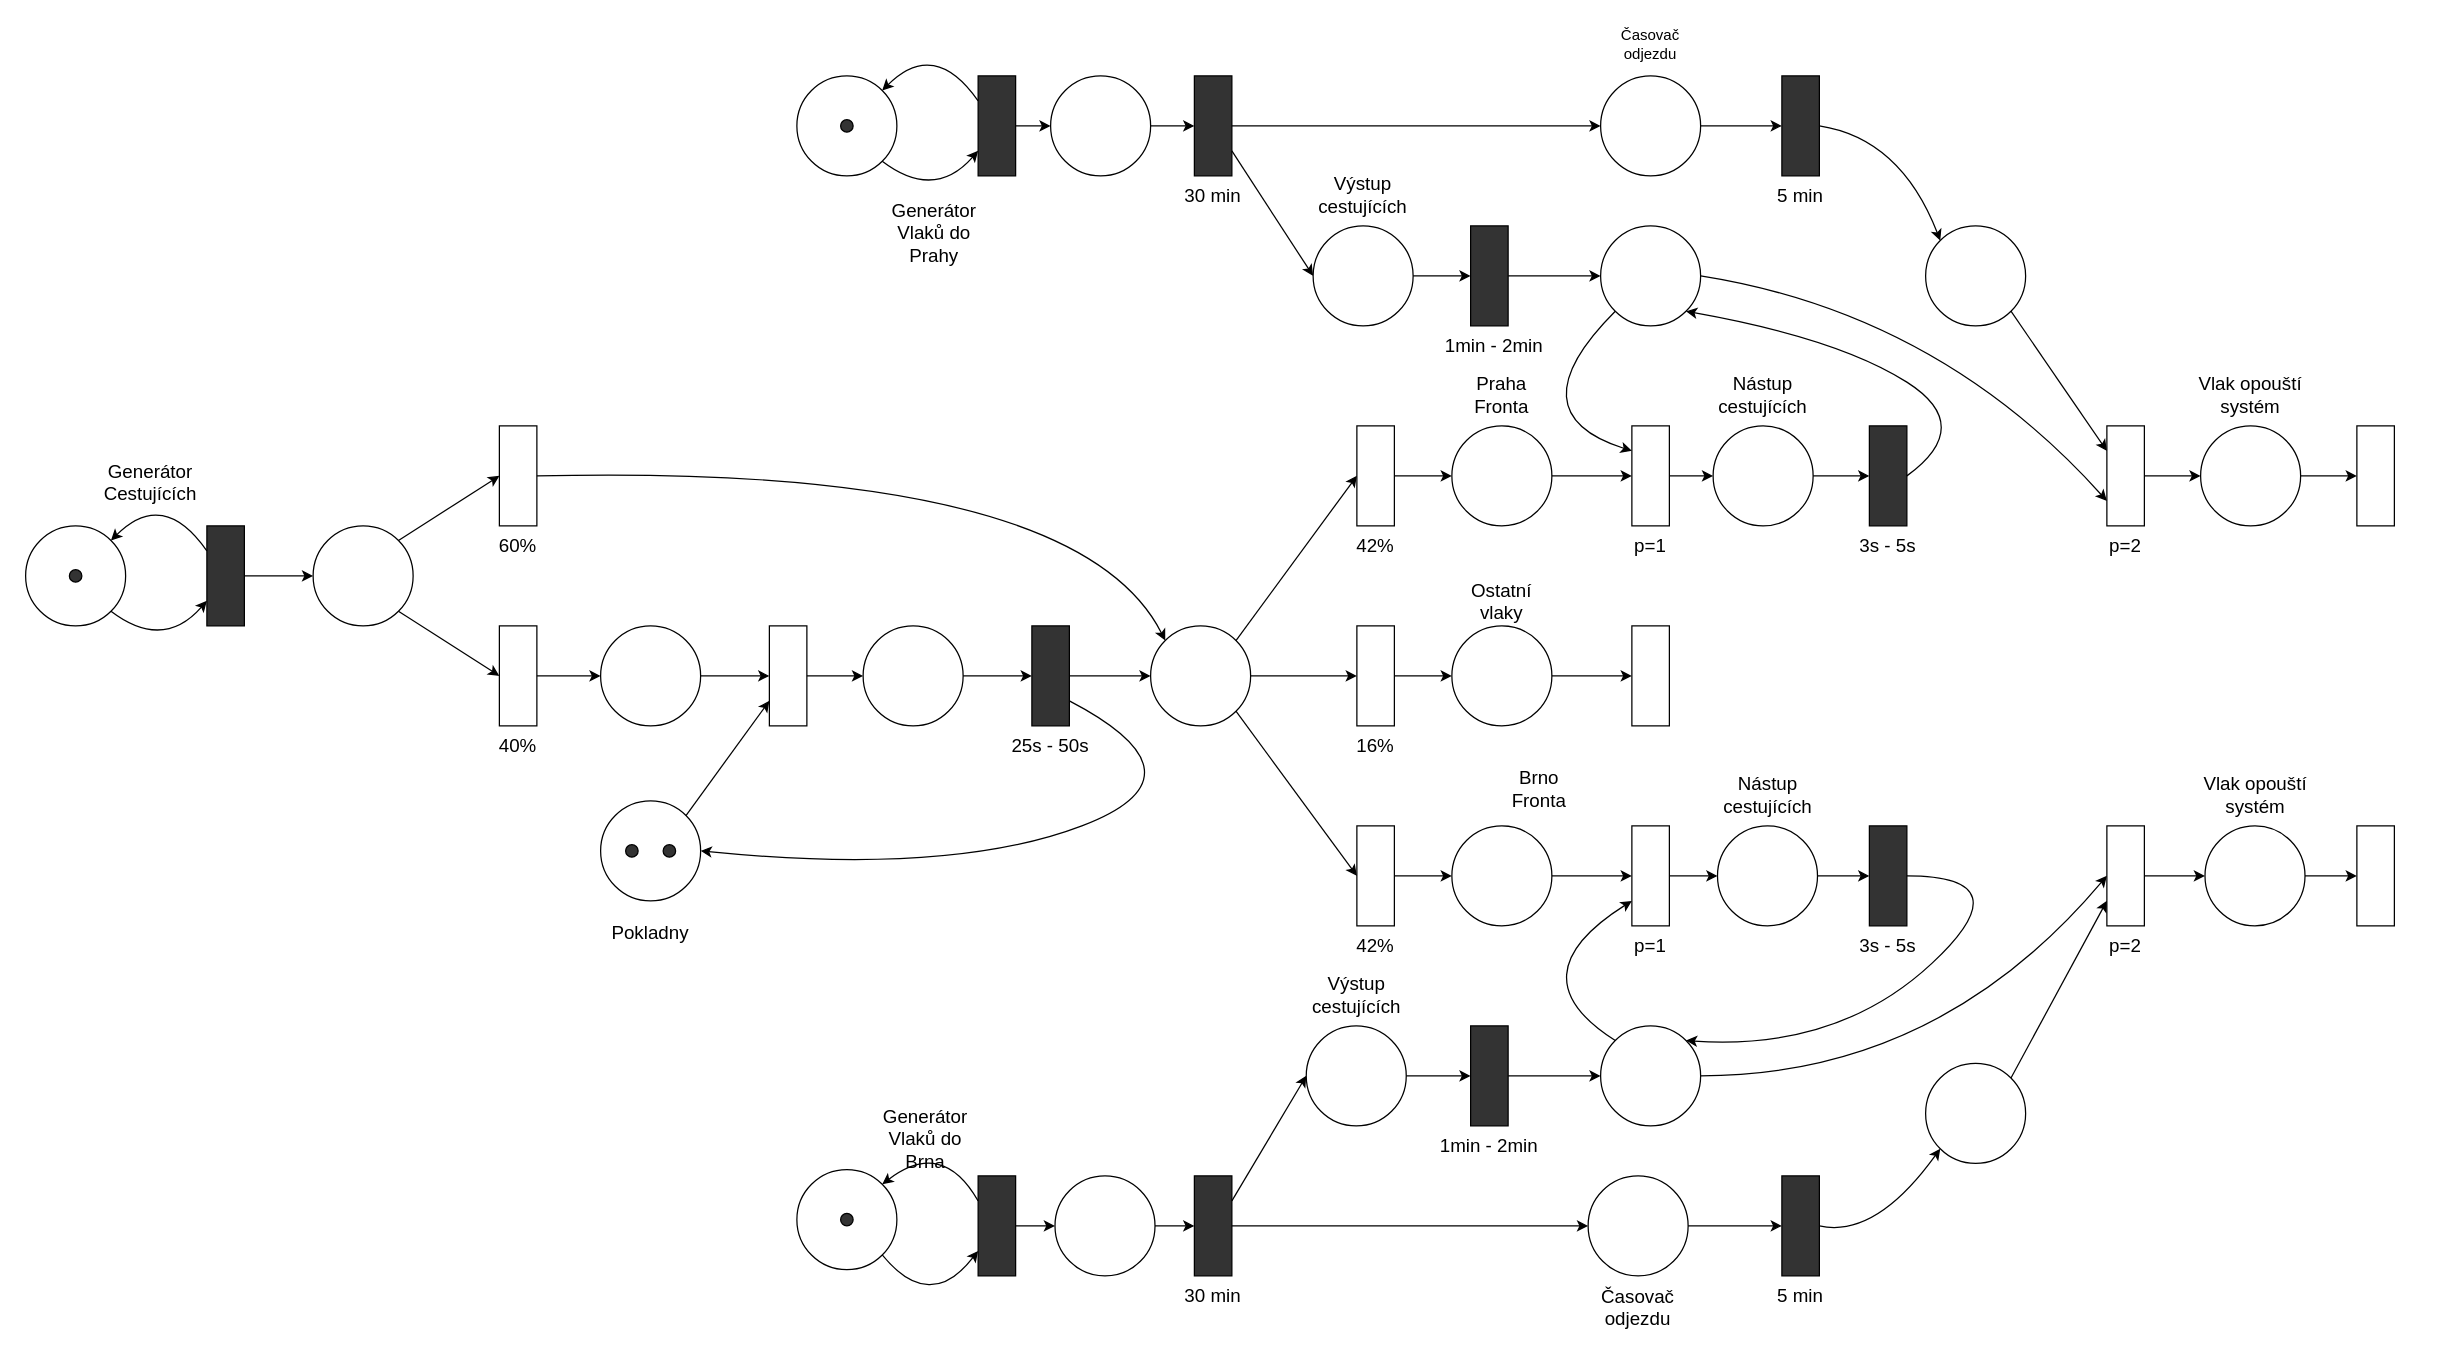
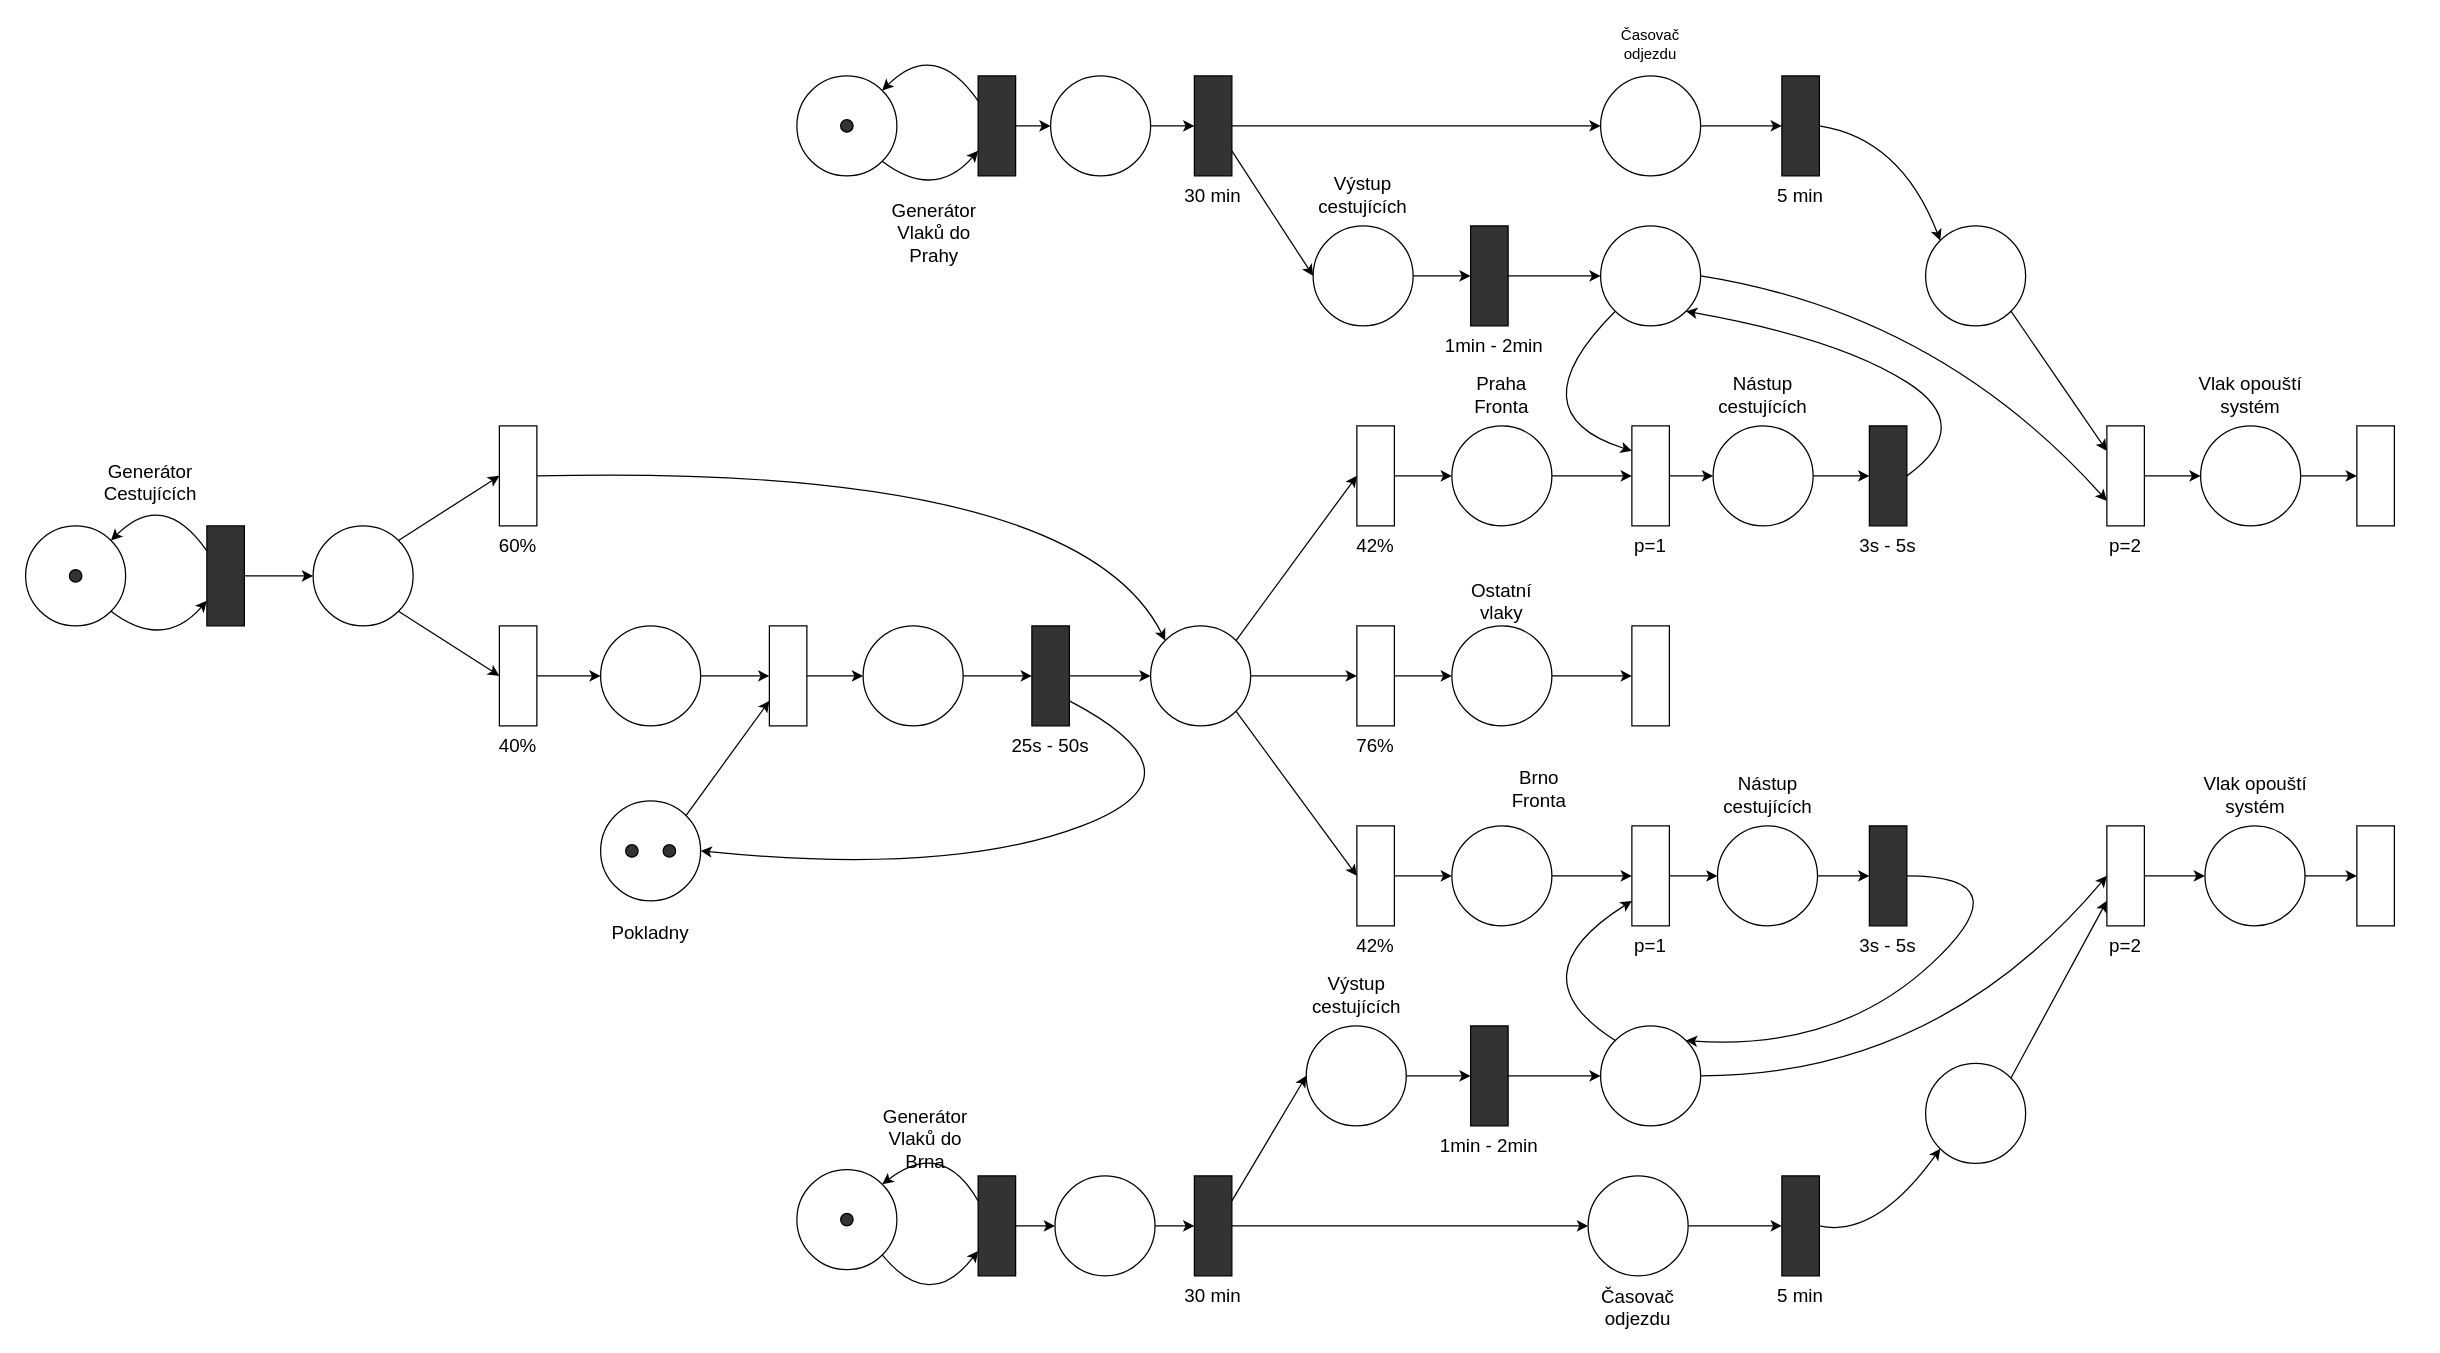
node "16%": label "16%" -> "76%"
